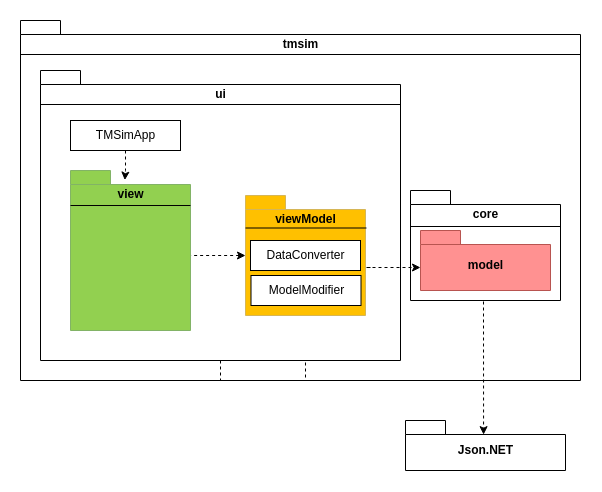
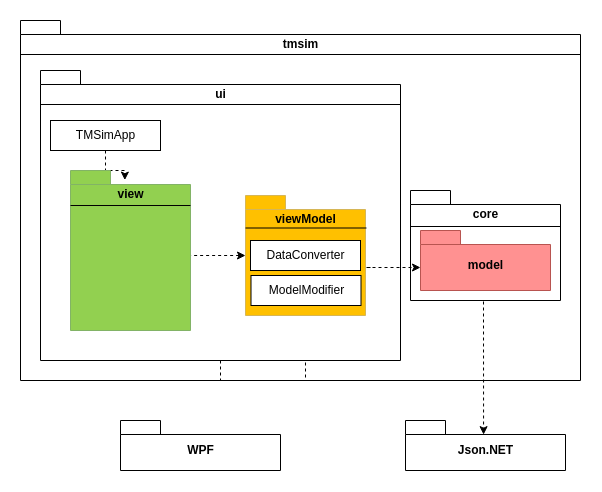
node "TMSimApp": moved (126, 136) -> (106, 136)
node "WPF": added
